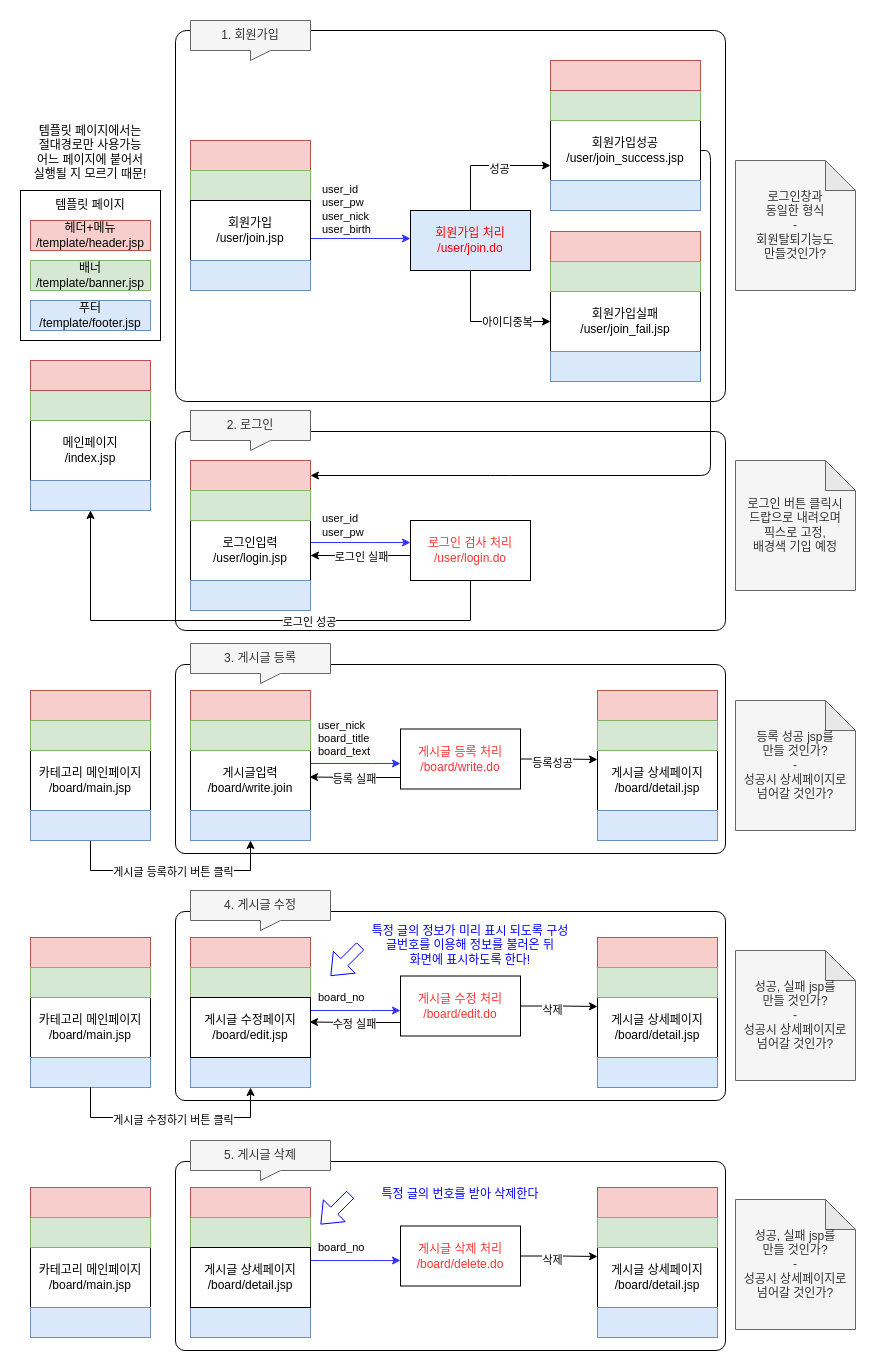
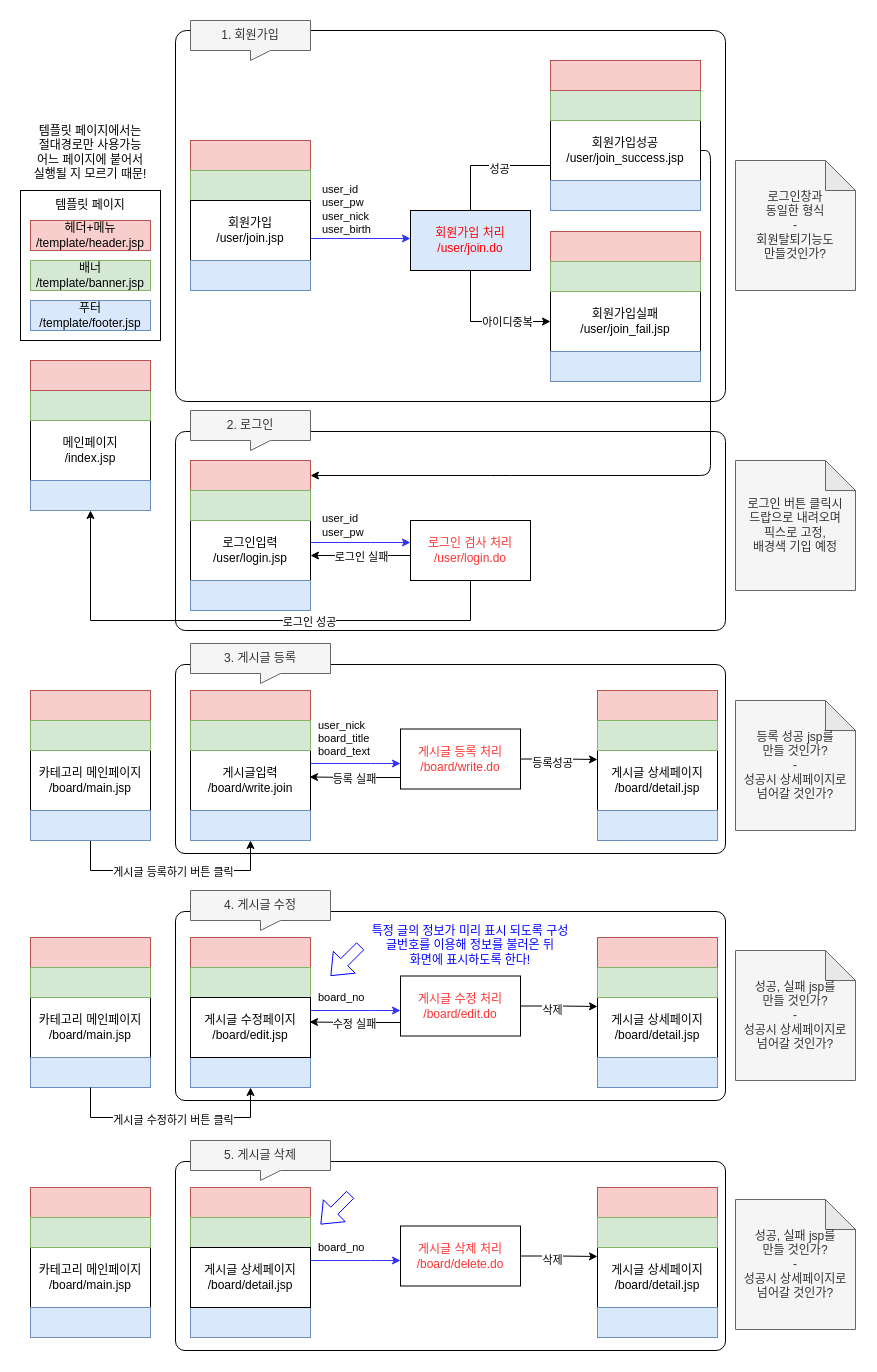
edge "회원가입 처리 /user/join.do" -> "회원가입성공 /user/join_success.jsp": arrowhead classic -> none
node "특정 글의 번호를 받아 삭제한다": removed
